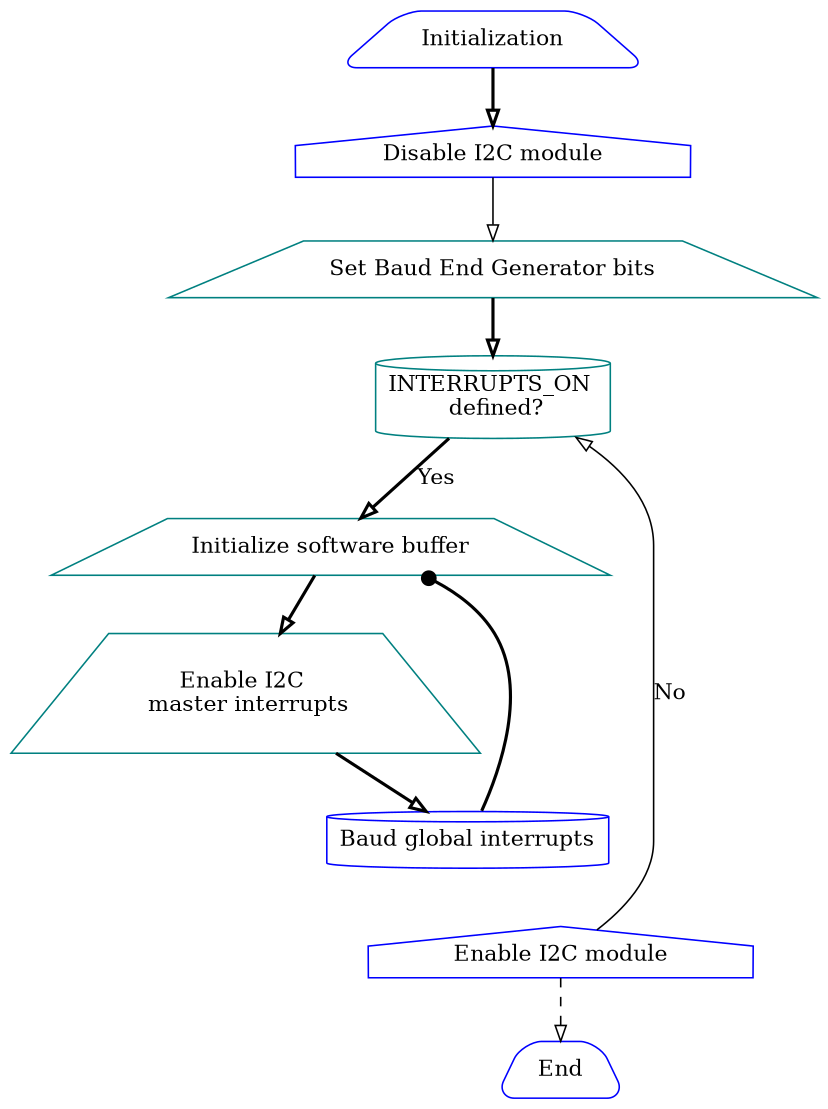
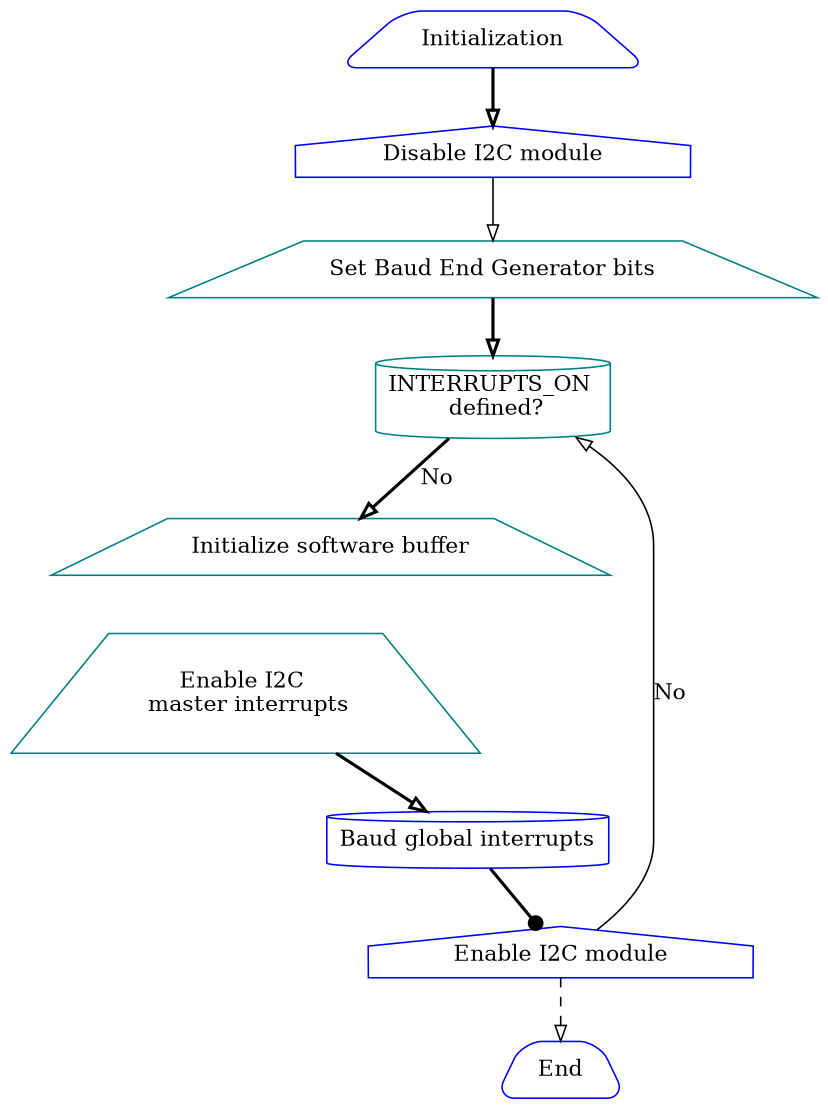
edge "INTERRUPTS_ON defined?" -> "Initialize software buffer": label "Yes" -> "No"
edge "Initialize software buffer" -> "Enable I2C master interrupts": removed
edge "Baud global interrupts" -> "Initialize software buffer": now "Baud global interrupts" -> "Enable I2C module"
